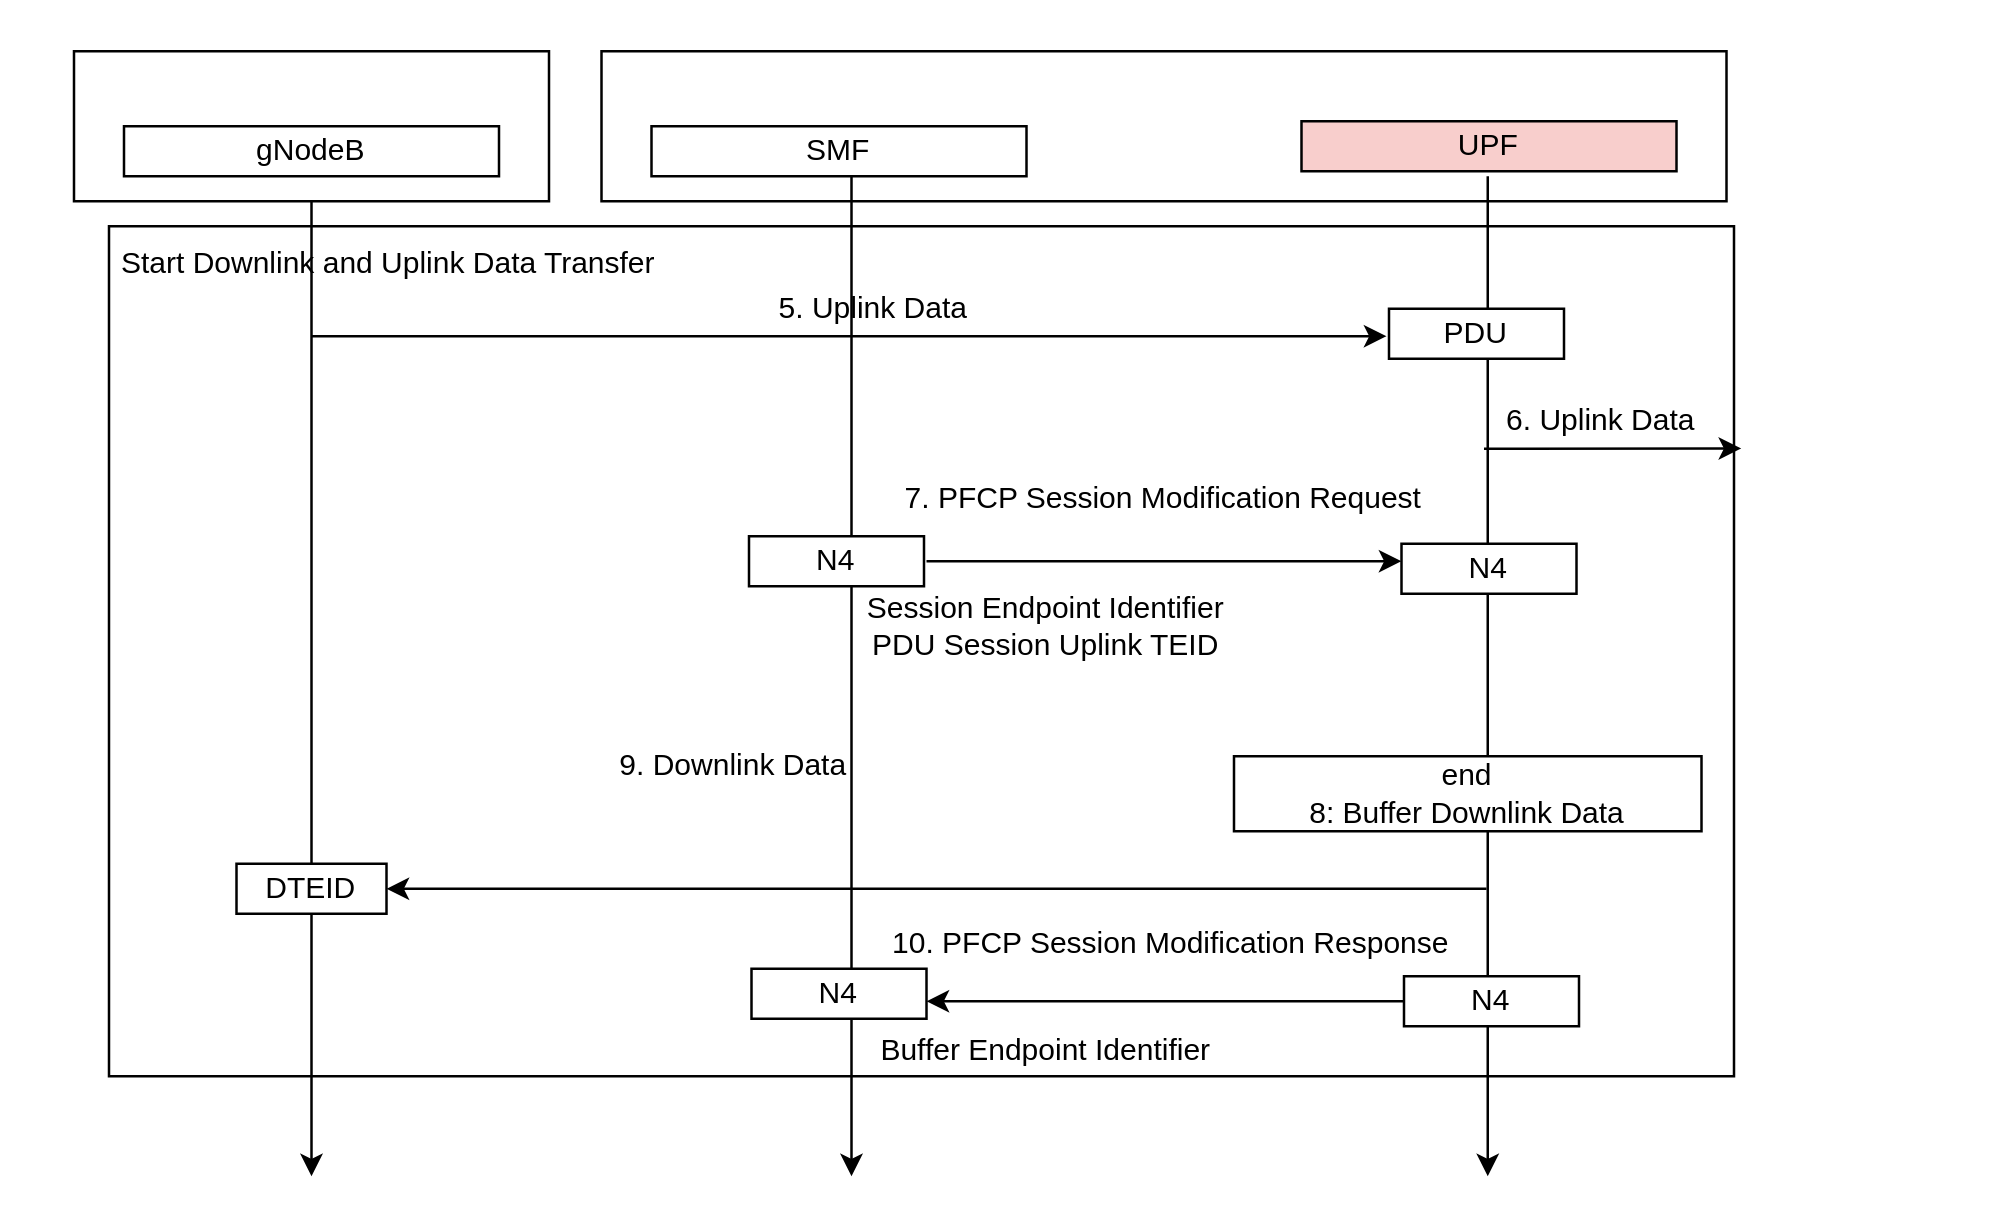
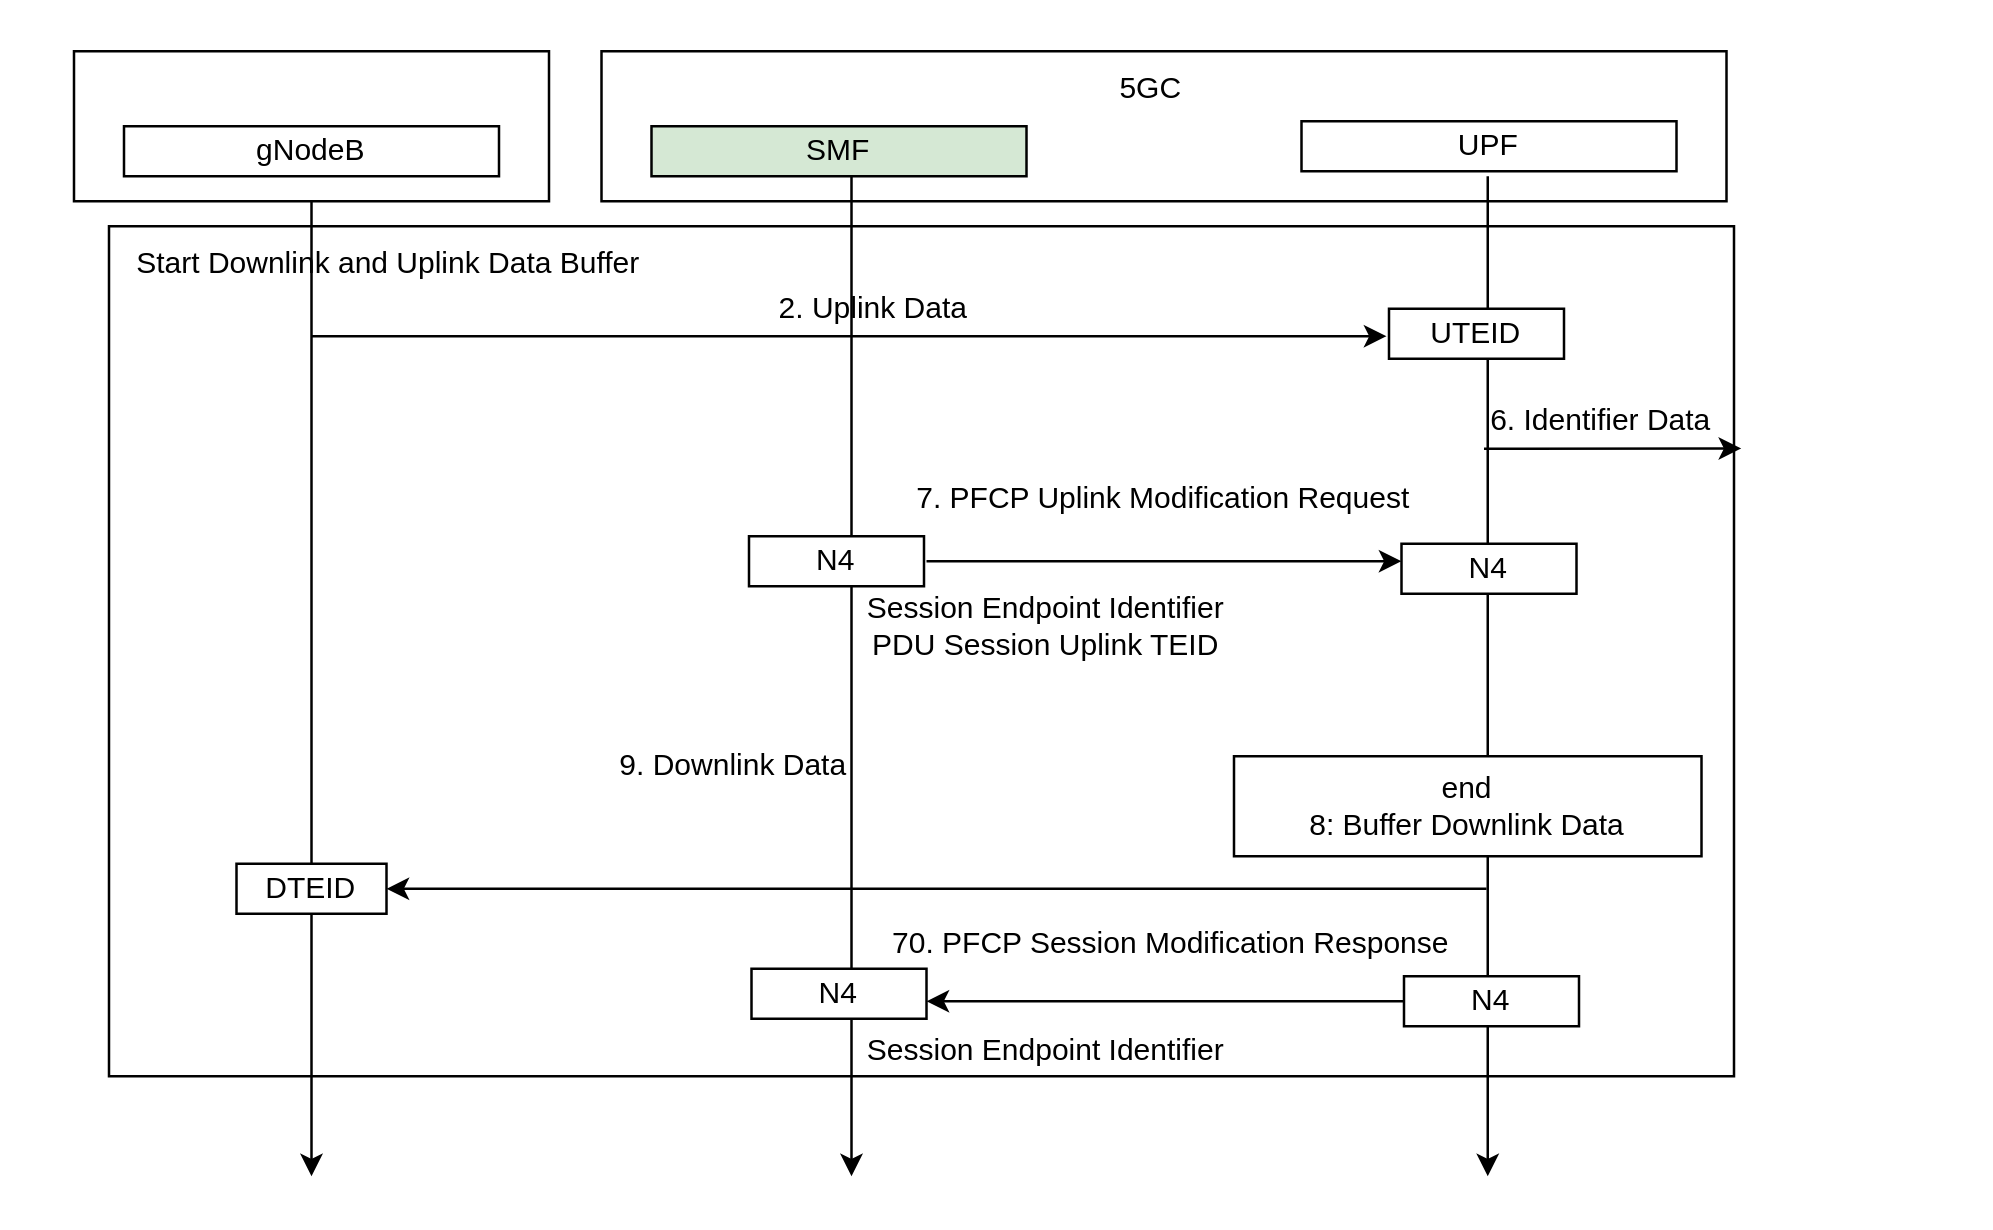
node "5GC": added
node "UPF": fillcolor #f8cecc -> #ffffff
node "SMF": fillcolor #ffffff -> #d5e8d4
node "Start Downlink and Uplink Data Transfer": label "Start Downlink and Uplink Data Transfer" -> "Start Downlink and Uplink Data Buffer"
node "5. Uplink Data": label "5. Uplink Data" -> "2. Uplink Data"
node "PDU": label "PDU" -> "UTEID"
node "6. Uplink Data": label "6. Uplink Data" -> "6. Identifier Data"
node "7. PFCP Session Modification Request": label "7. PFCP Session Modification Request" -> "7. PFCP Uplink Modification Request"
node "end 8: Buffer Downlink Data": size 468x75 -> 468x100
node "10. PFCP Session Modification Response": label "10. PFCP Session Modification Response" -> "70. PFCP Session Modification Response"
node "Buffer Endpoint Identifier": label "Buffer Endpoint Identifier" -> "Session Endpoint Identifier"
